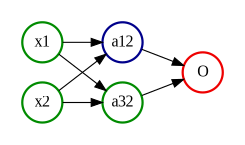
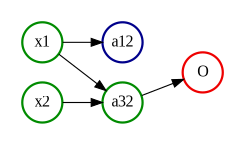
edge "a12" -> "O": removed
edge "x2" -> "a12": removed
